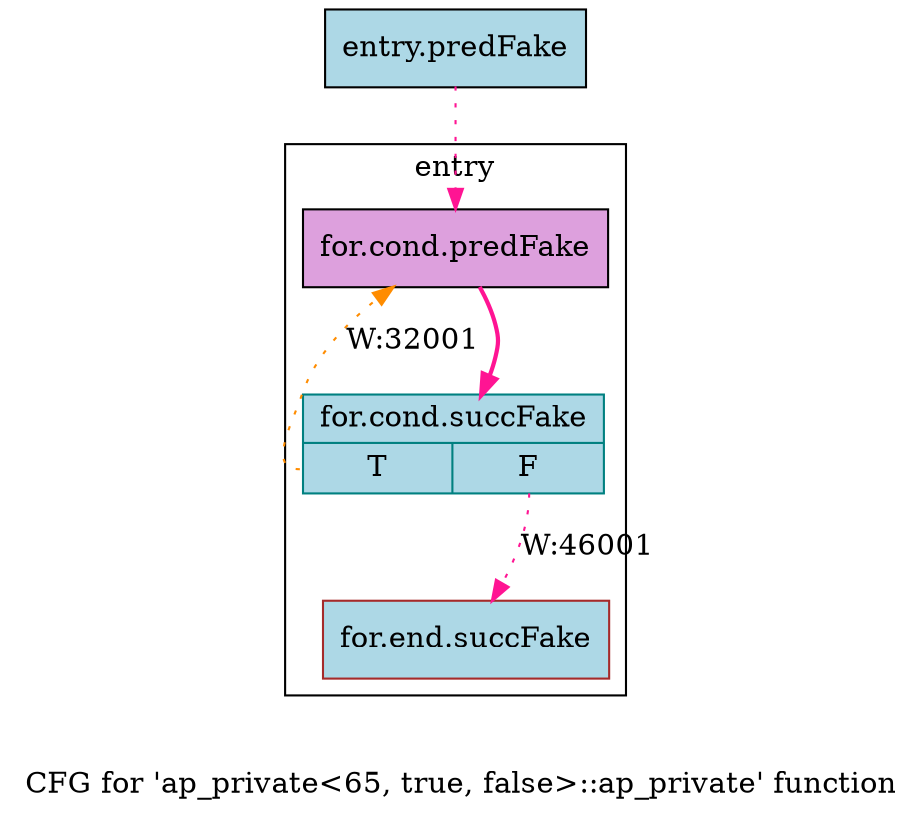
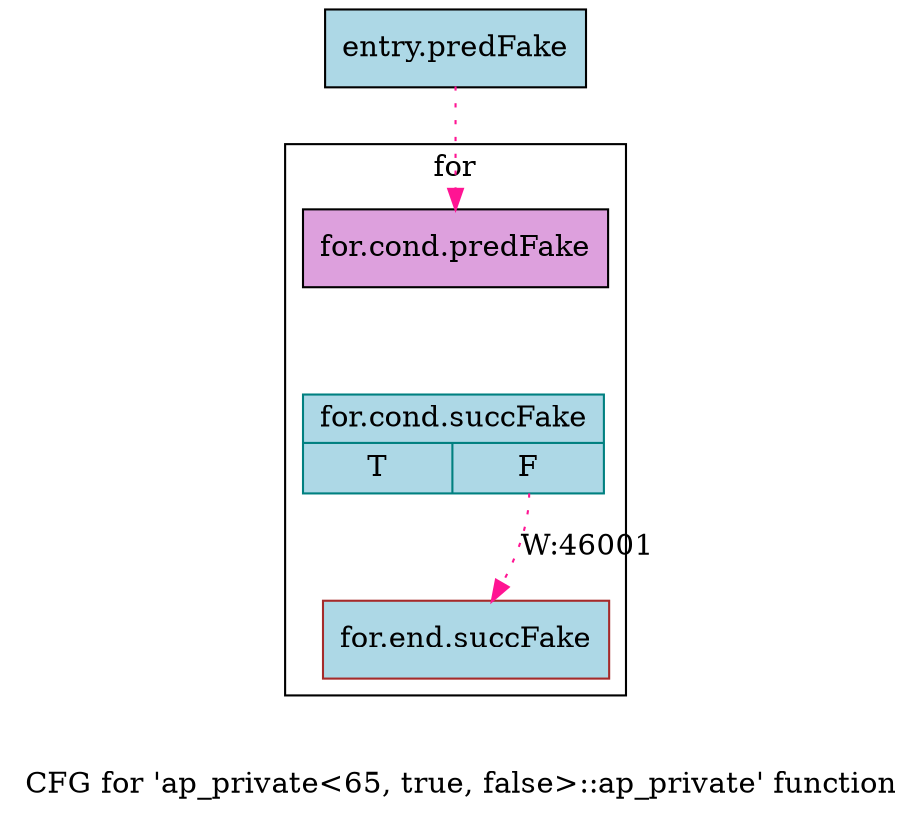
cluster "entry": label "entry" -> "for"
edge "for.cond.predFake" -> "for.cond.succFake": removed
edge "for.cond.succFake" -> "for.cond.predFake": removed, label "W:32001"
